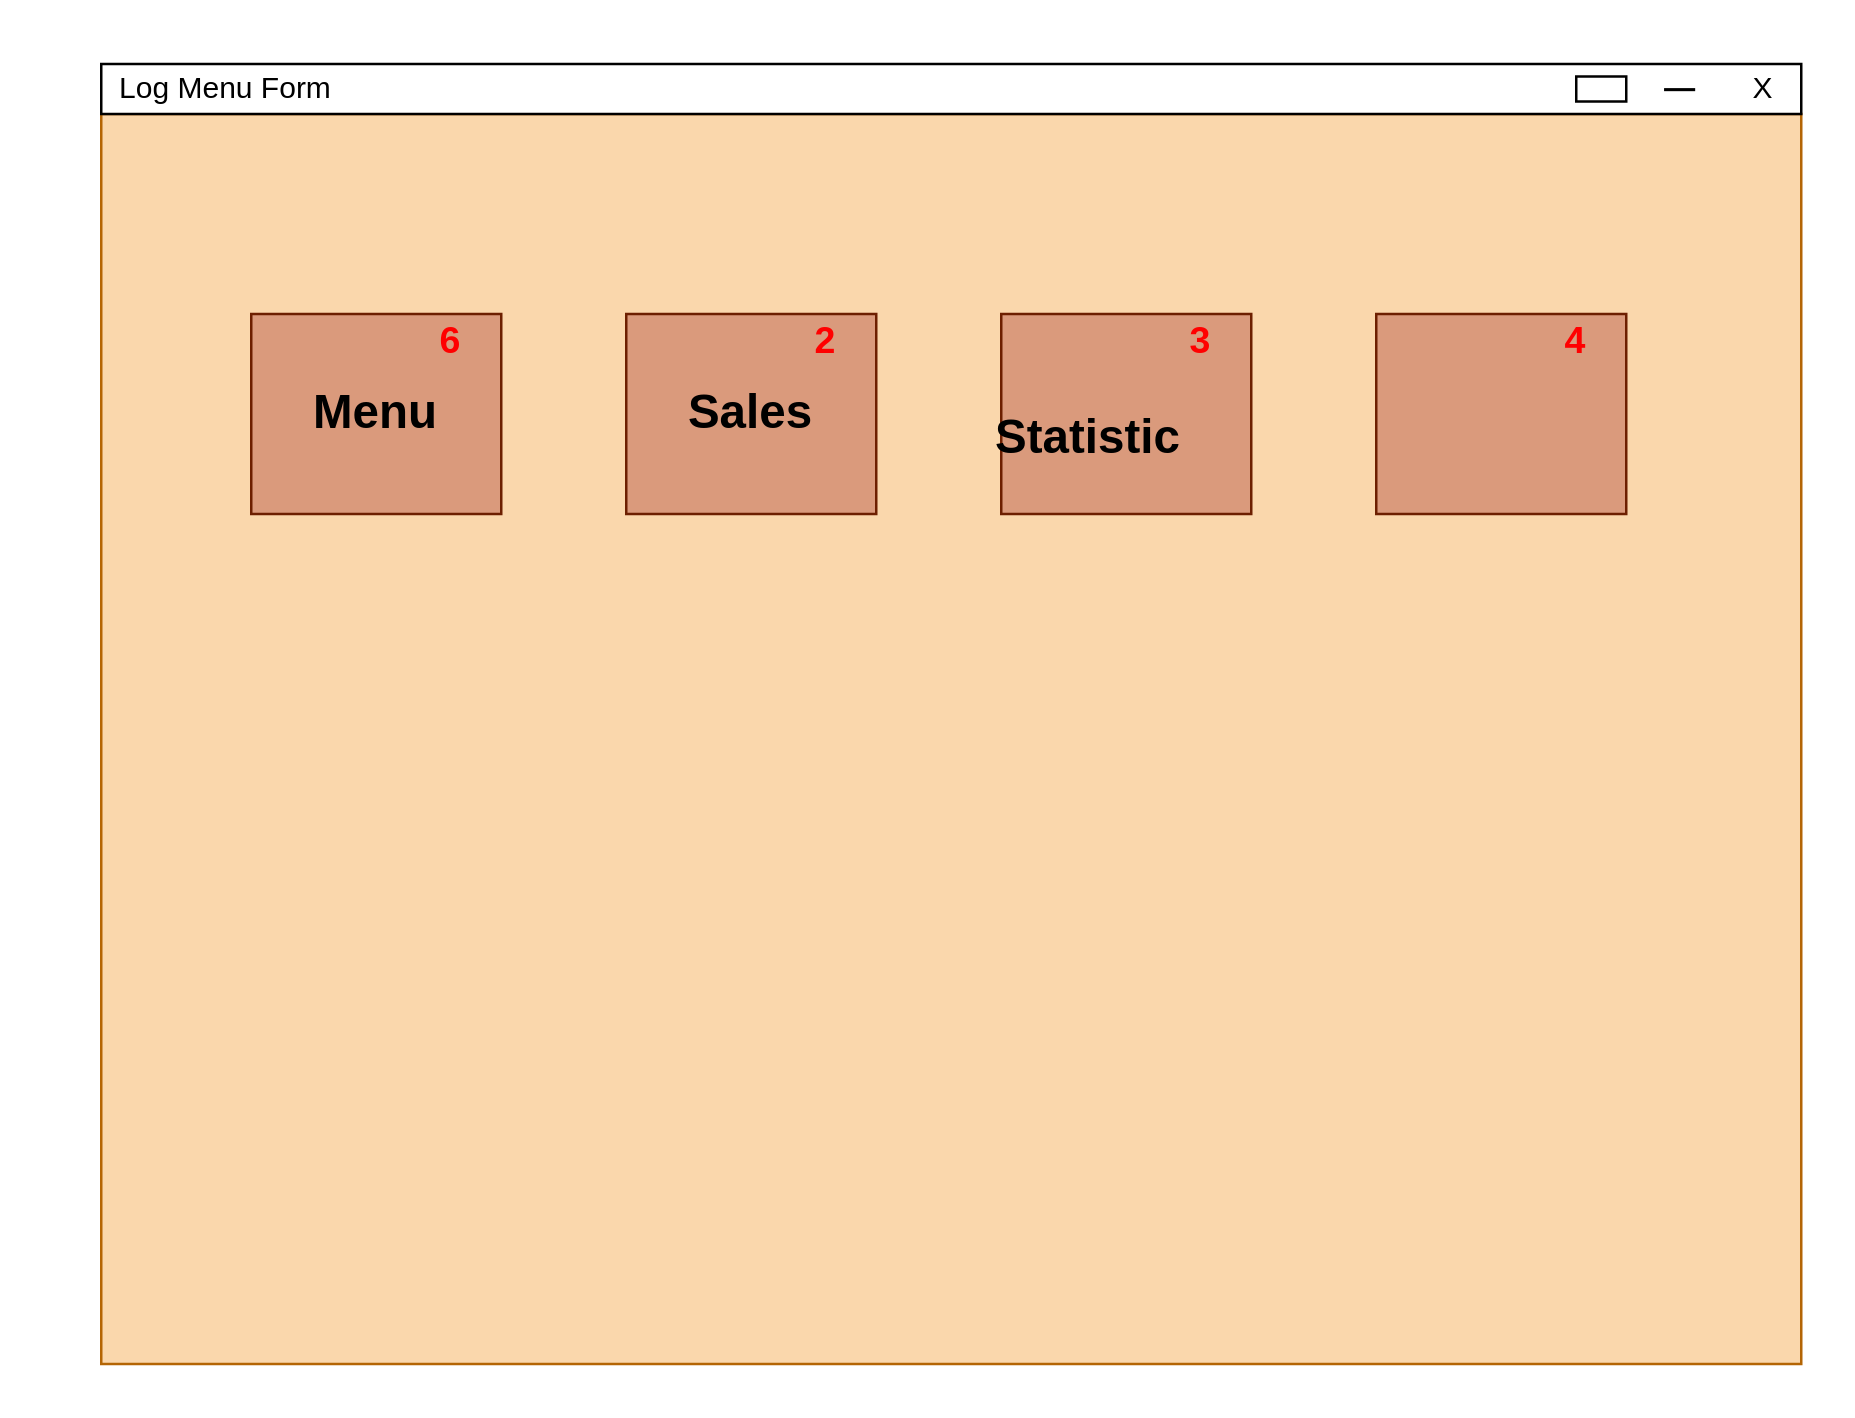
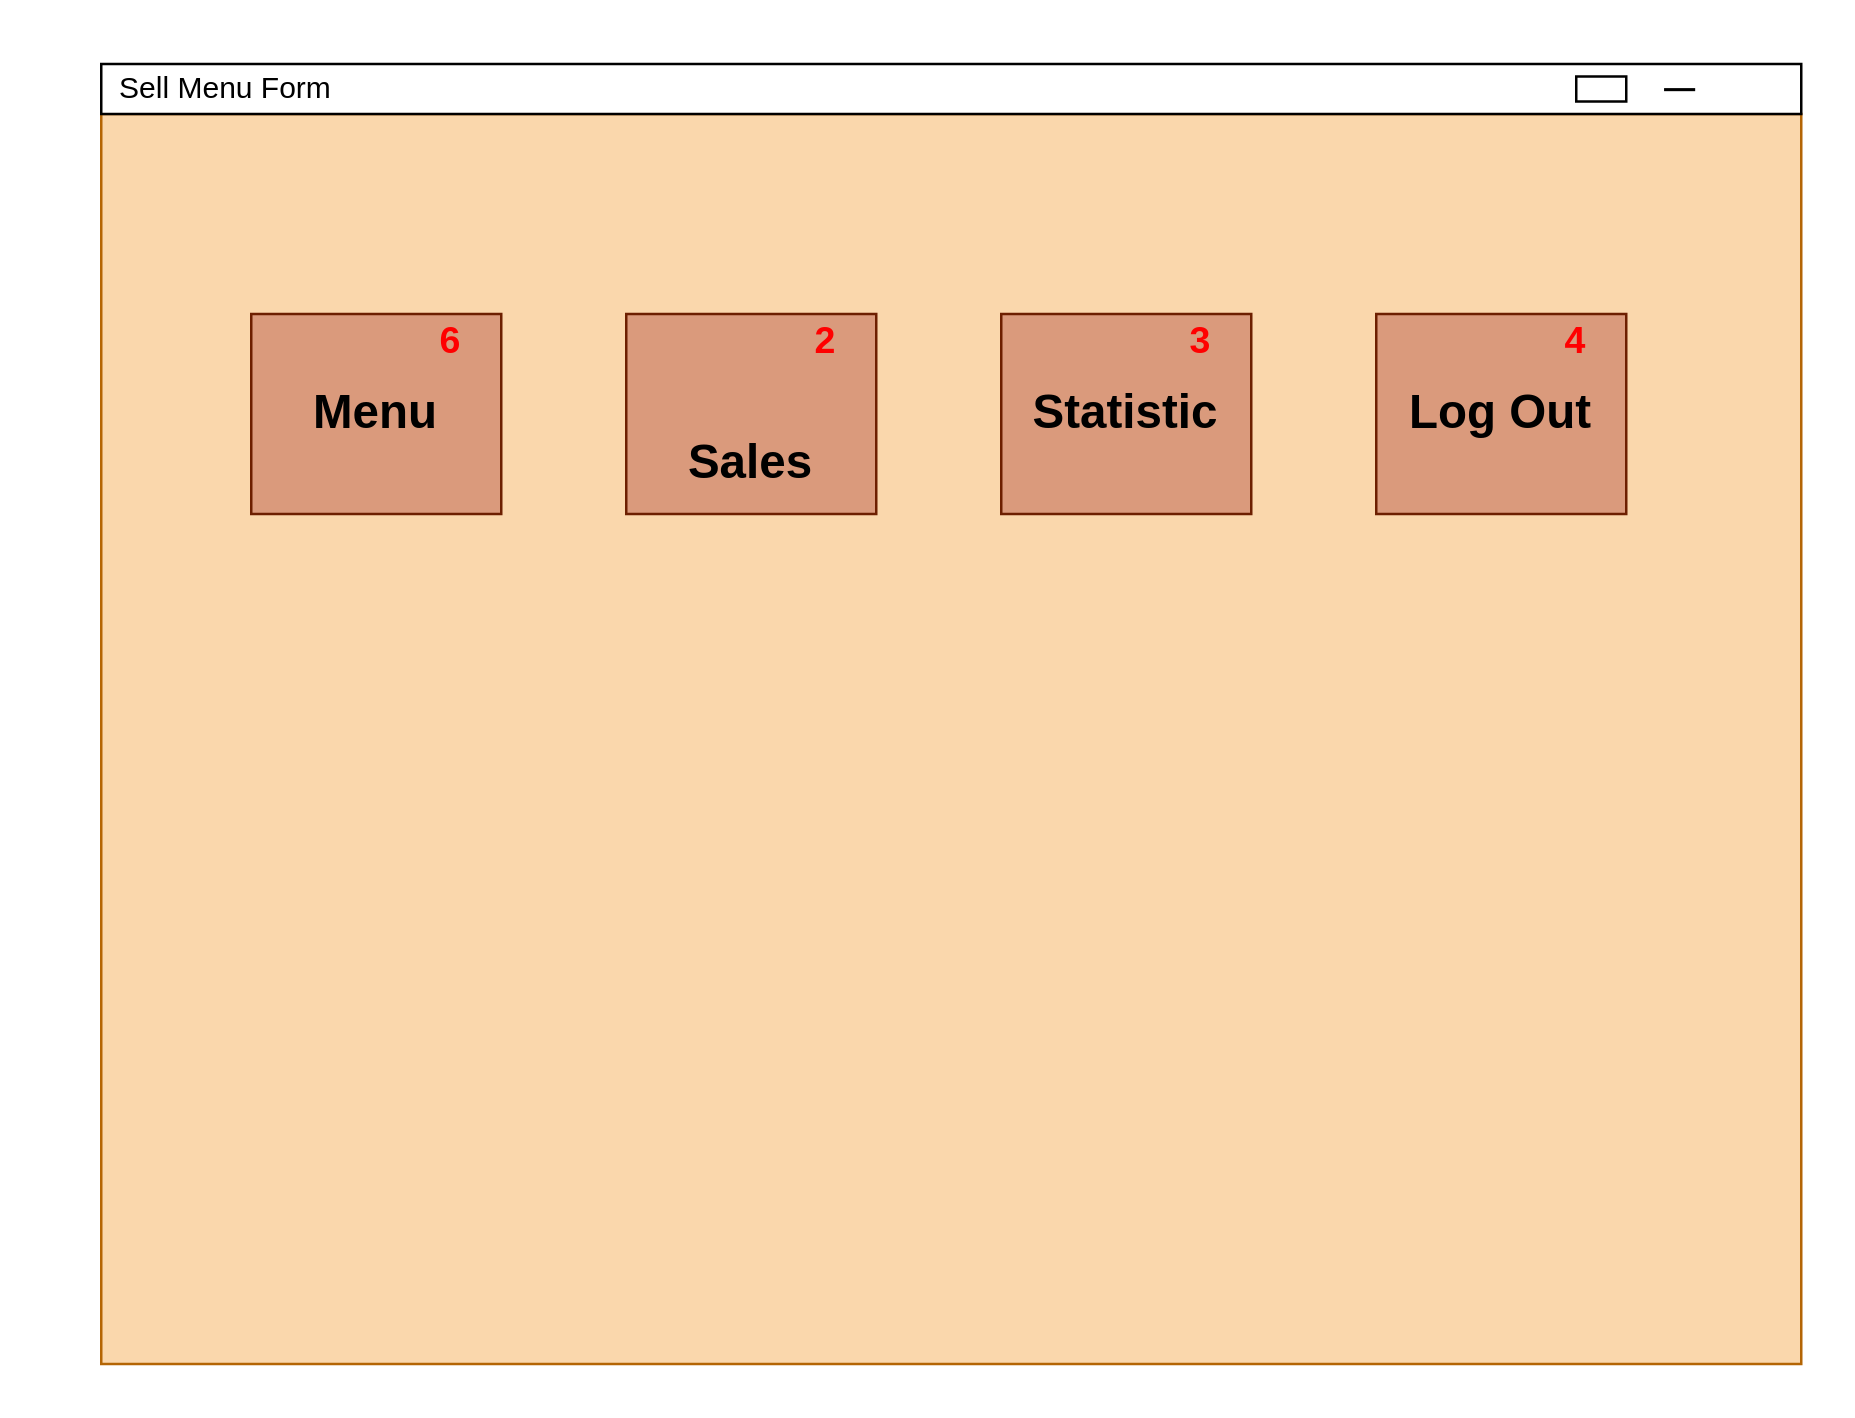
node "Log Menu Form": label "Log Menu Form" -> "Sell Menu Form"
node "X": removed
node "Sales": moved (751, 414) -> (751, 464)
node "Log Out": added
node "Statistic": moved (1089, 439) -> (1126, 414)
